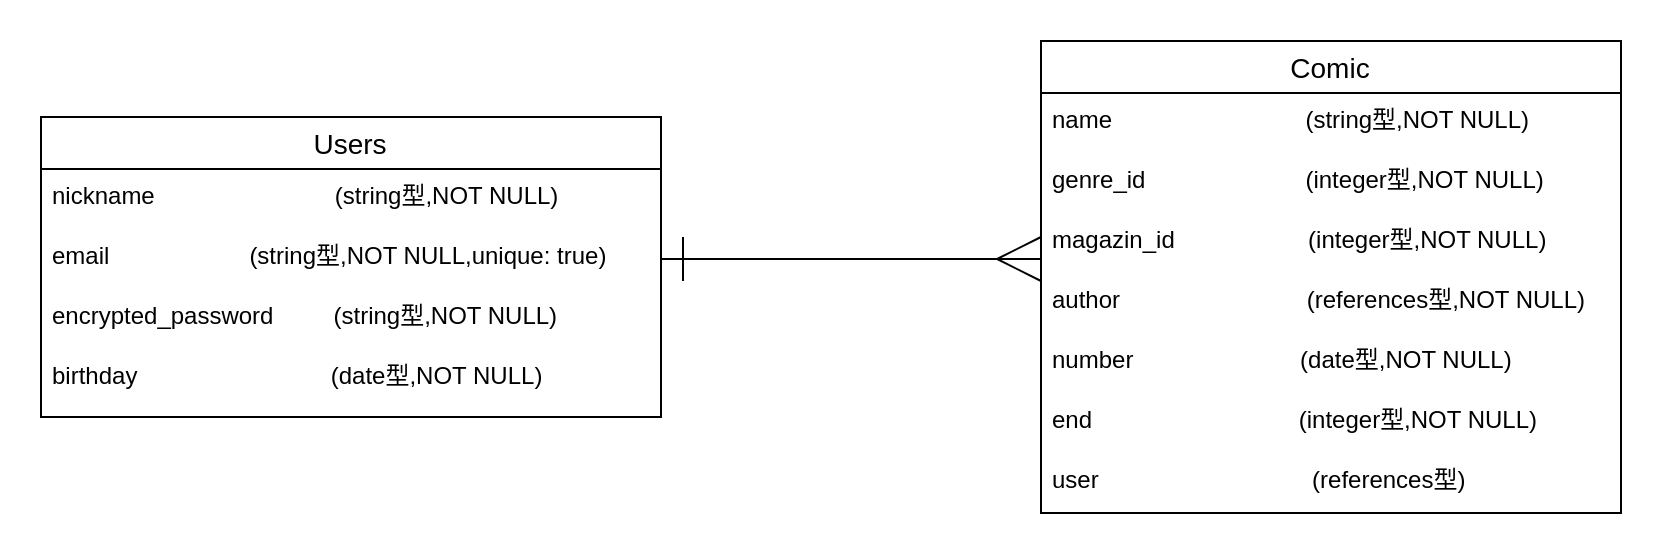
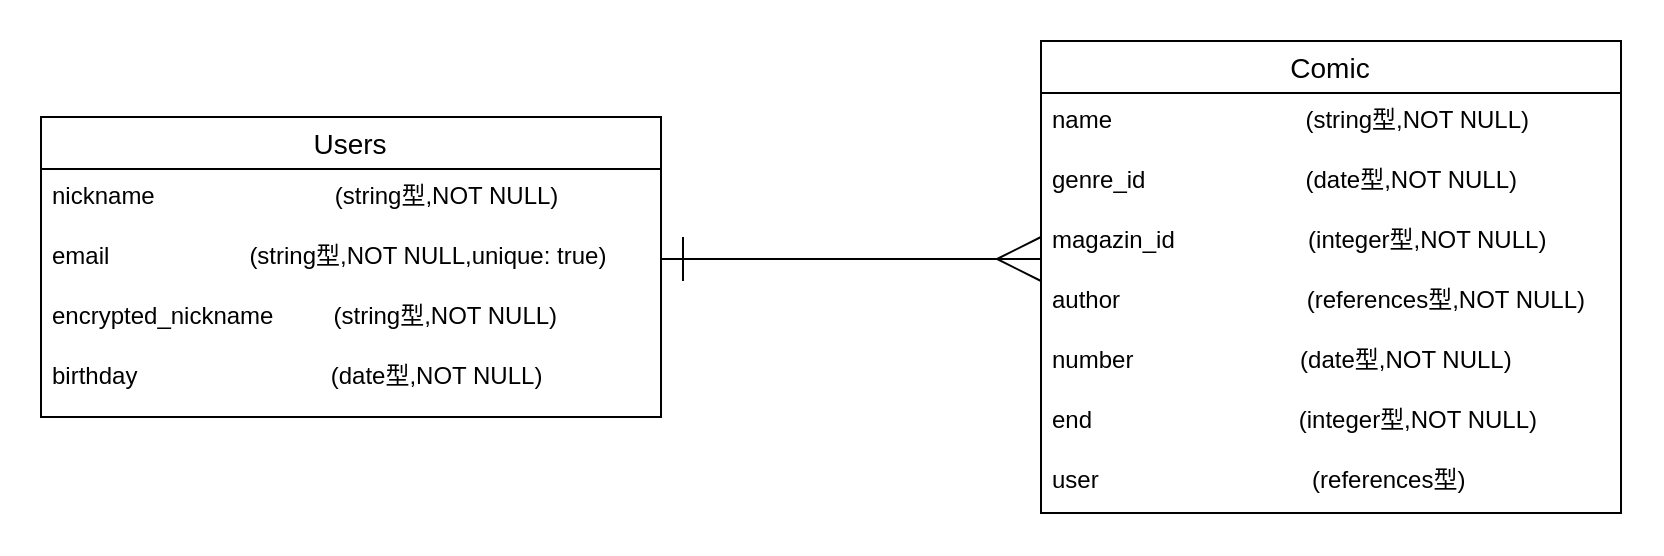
node "genre_id (integer型,NOT NULL)": label "genre_id (integer型,NOT NULL)" -> "genre_id (date型,NOT NULL)"
node "encrypted_password (string型,NOT NULL)": label "encrypted_password (string型,NOT NULL)" -> "encrypted_nickname (string型,NOT NULL)"
